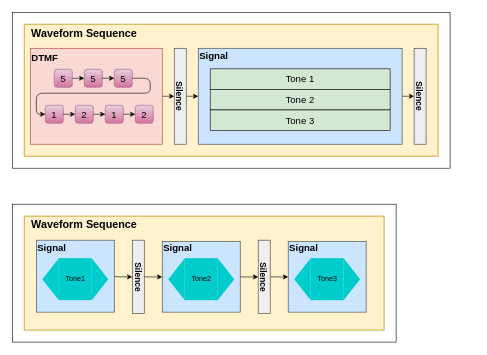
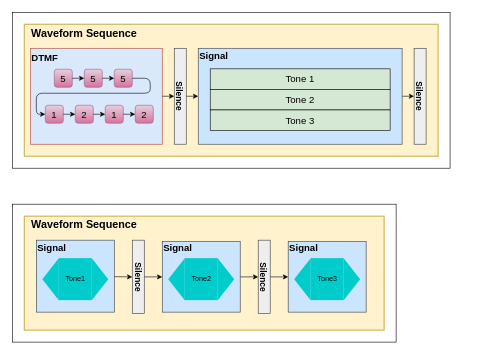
node "DTMF": fillcolor #fad9d5 -> #dae8fc
